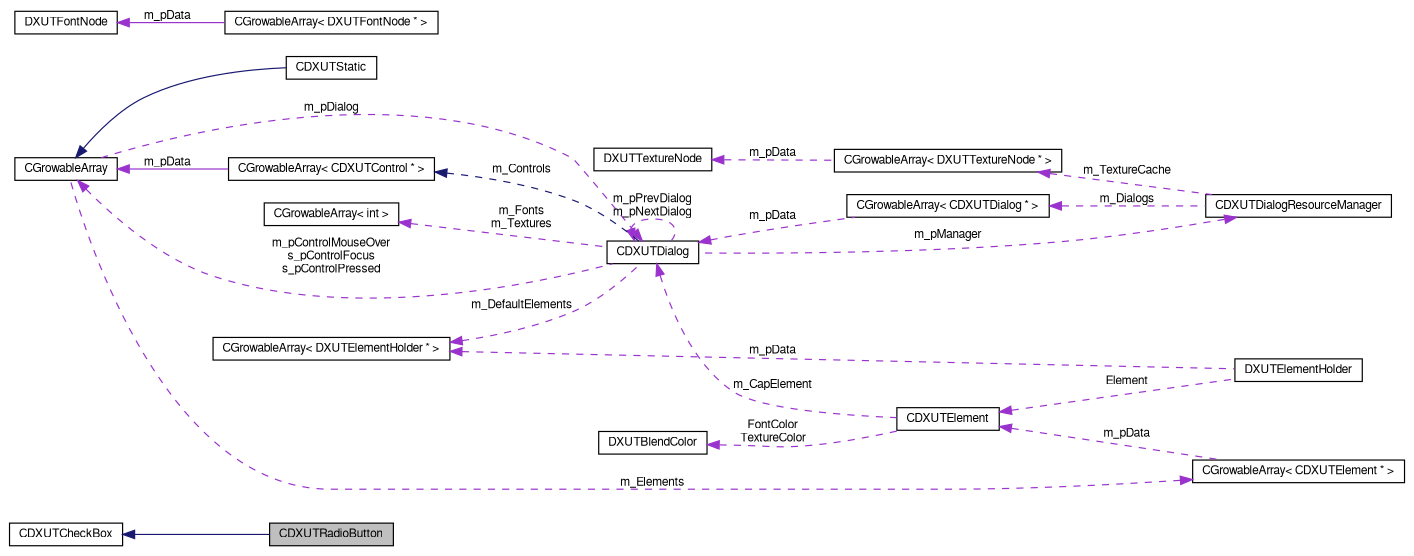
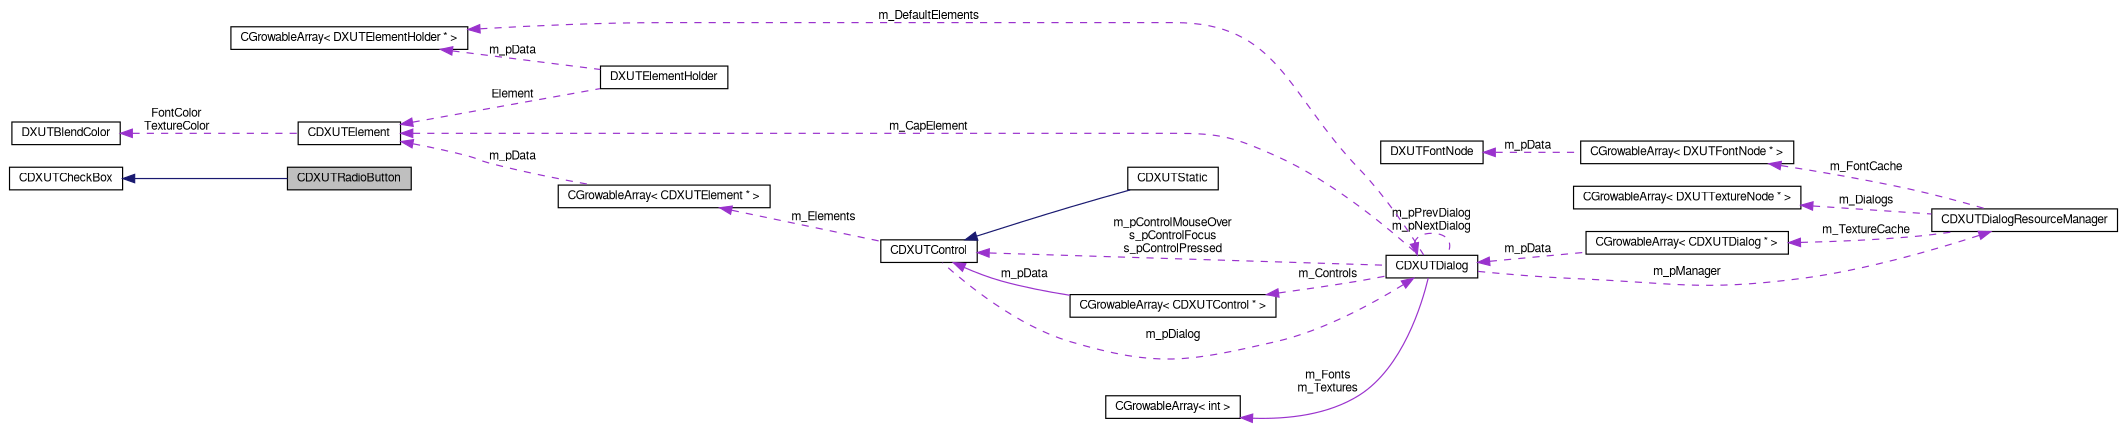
edge "CGrowableArray< DXUTFontNode * >" -> "DXUTFontNode": style solid -> dashed
node "DXUTTextureNode": removed
node "CGrowableArray": label "CGrowableArray" -> "CDXUTControl"
edge "CDXUTDialogResourceManager" -> "CGrowableArray< DXUTTextureNode * >": label "m_TextureCache" -> "m_Dialogs"
edge "CDXUTDialogResourceManager" -> "CGrowableArray< DXUTFontNode * >": added, label "m_FontCache"
edge "CDXUTDialog" -> "CGrowableArray< CDXUTControl * >": color midnightblue -> darkorchid3
edge "CDXUTDialogResourceManager" -> "CGrowableArray< CDXUTDialog * >": label "m_Dialogs" -> "m_TextureCache"
edge "CDXUTDialog" -> "CGrowableArray< int >": style dashed -> solid
edge "CDXUTElement" -> "CDXUTDialog": reversed
